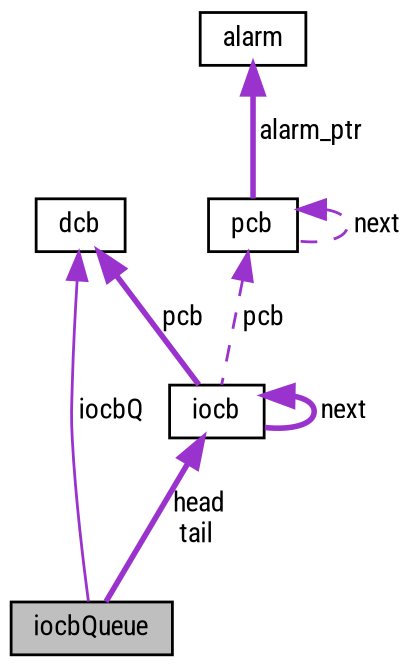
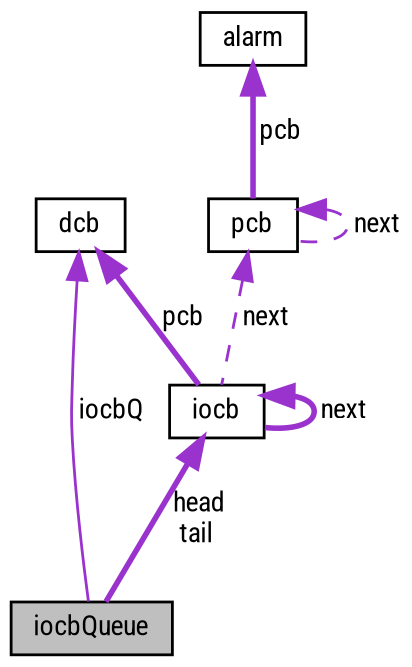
edge "pcb" -> "alarm": label " alarm_ptr" -> " pcb"
edge "iocb" -> "pcb": label " pcb" -> " next"
